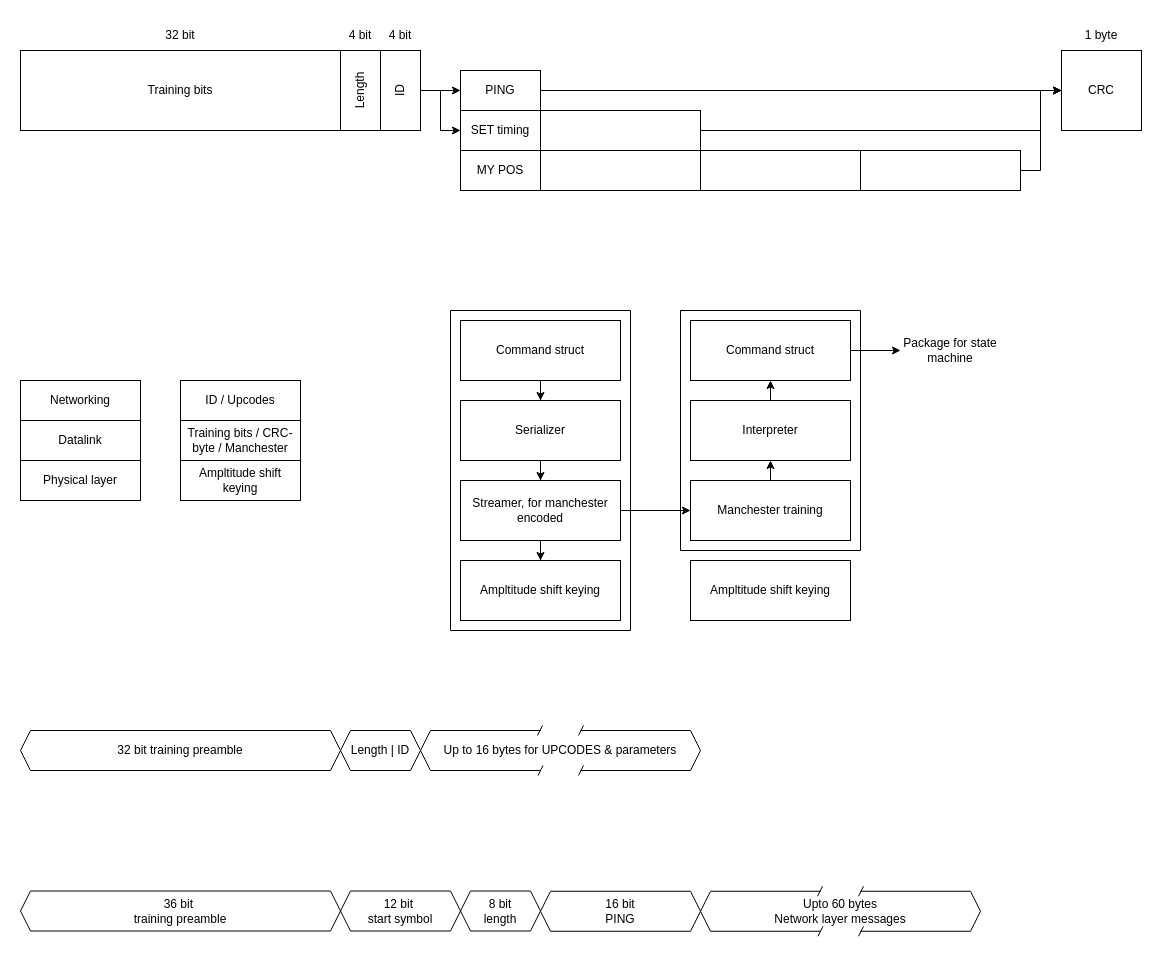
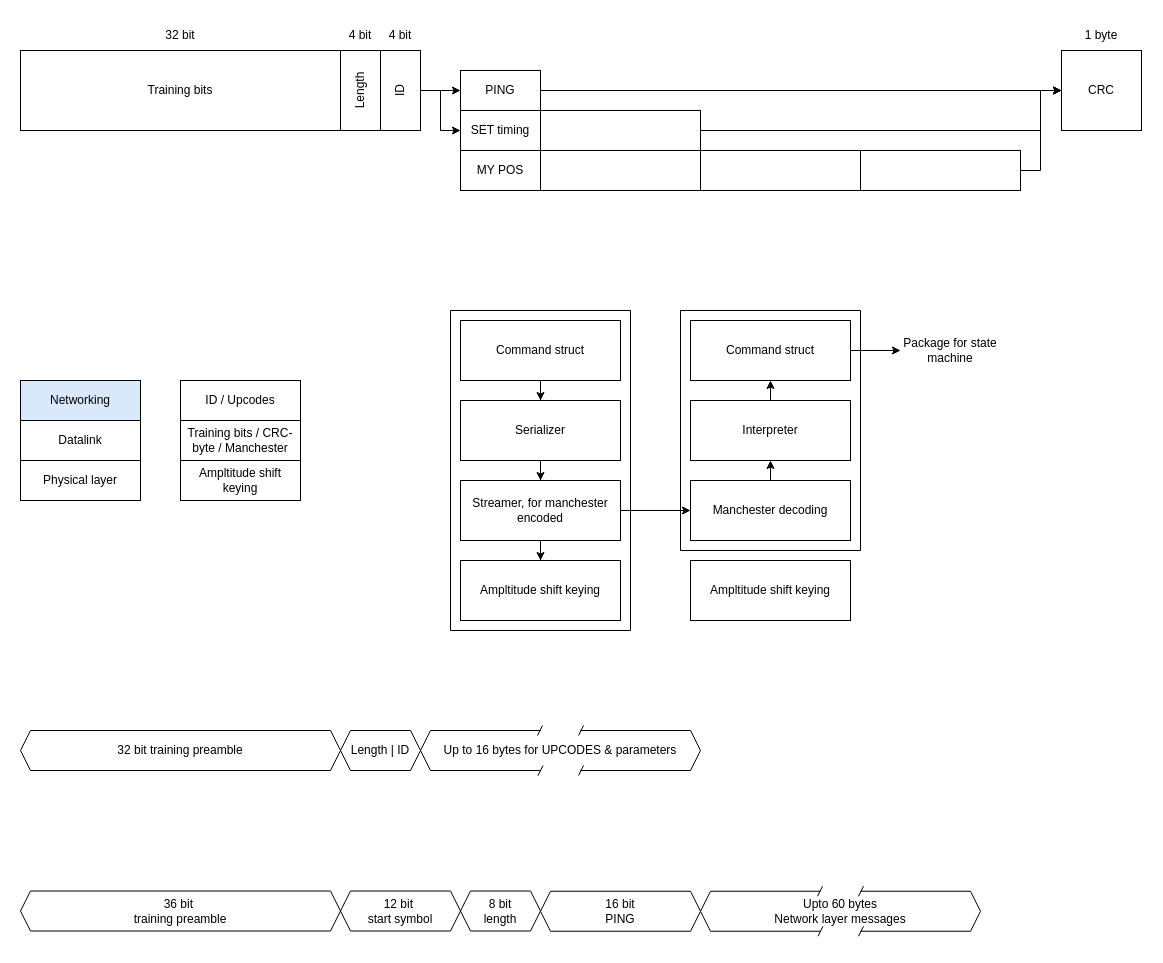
node "Networking": fillcolor #ffffff -> #dae8fc
node "Manchester training": label "Manchester training" -> "Manchester decoding"
